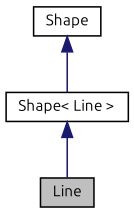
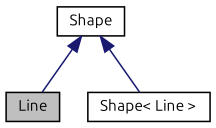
edge "Line" -> "Shape< Line >": now "Line" -> "Shape"
